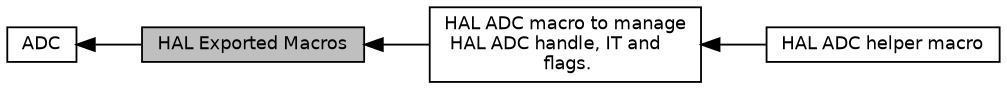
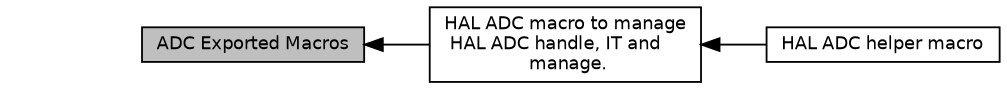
node "ADC": removed
node "HAL Exported Macros": label "HAL Exported Macros" -> "ADC Exported Macros"
node "HAL ADC macro to manage HAL ADC handle, IT and flags.": label "HAL ADC macro to manage HAL ADC handle, IT and flags." -> "HAL ADC macro to manage HAL ADC handle, IT and manage."
